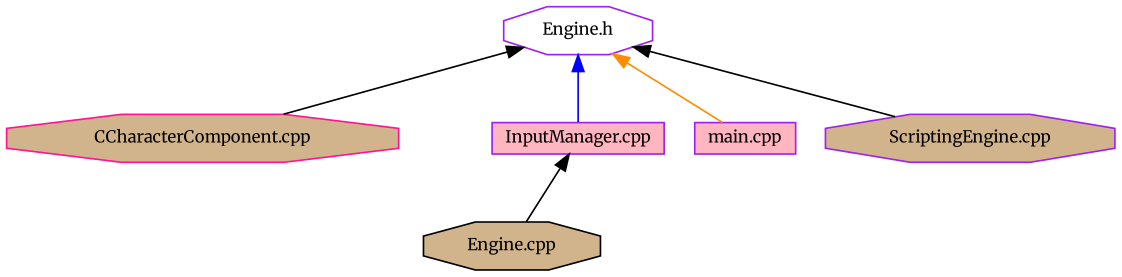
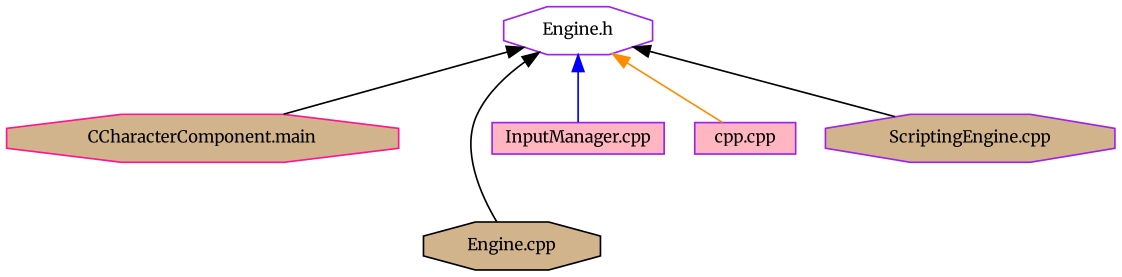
node "CCharacterComponent.cpp": label "CCharacterComponent.cpp" -> "CCharacterComponent.main"
node "main.cpp": label "main.cpp" -> "cpp.cpp"
edge "Engine.cpp" -> "InputManager.cpp": now "Engine.cpp" -> "Engine.h"
